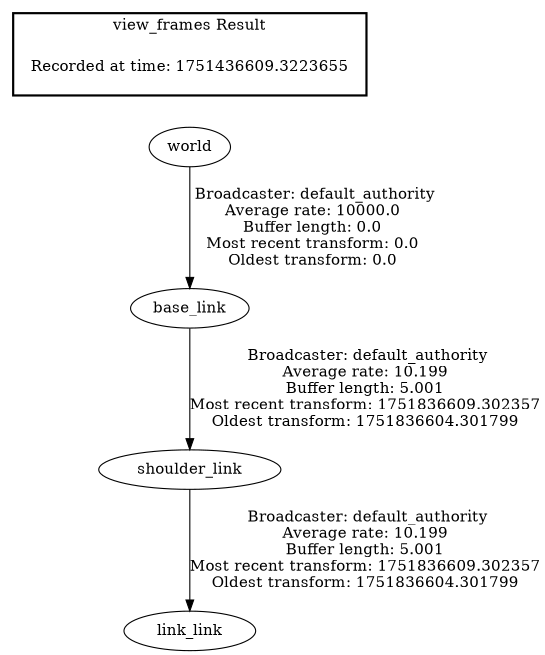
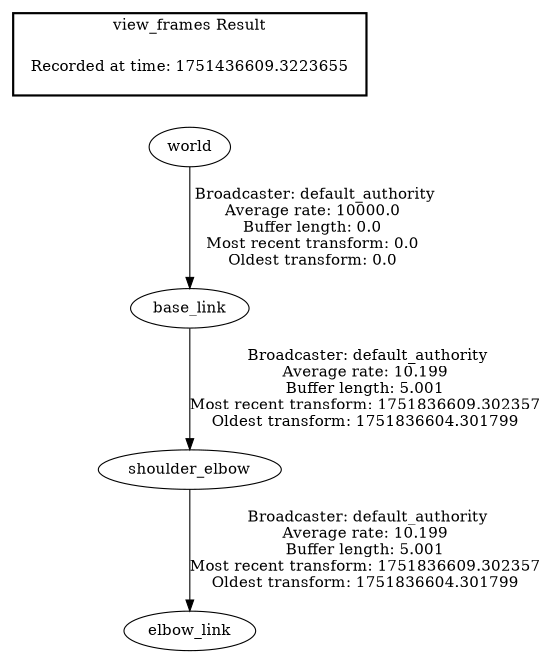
node "shoulder_link": label "shoulder_link" -> "shoulder_elbow"
node "link_link": label "link_link" -> "elbow_link"
